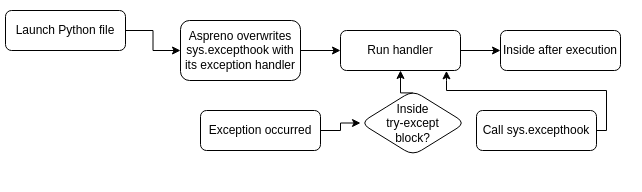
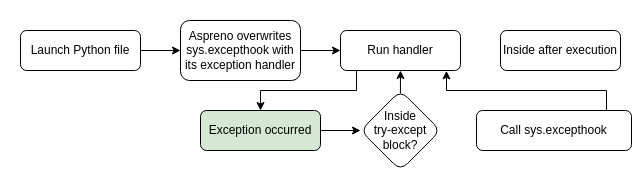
node "Launch Python file": moved (66, 31) -> (81, 51)
edge "Run handler" -> "Inside after execution": removed
edge "Run handler" -> "Exception occurred": added
node "Inside try-except block?": size 105x65 -> 80x80
node "Exception occurred": fillcolor #ffffff -> #d5e8d4
node "Call sys.excepthook": size 120x40 -> 155x40
